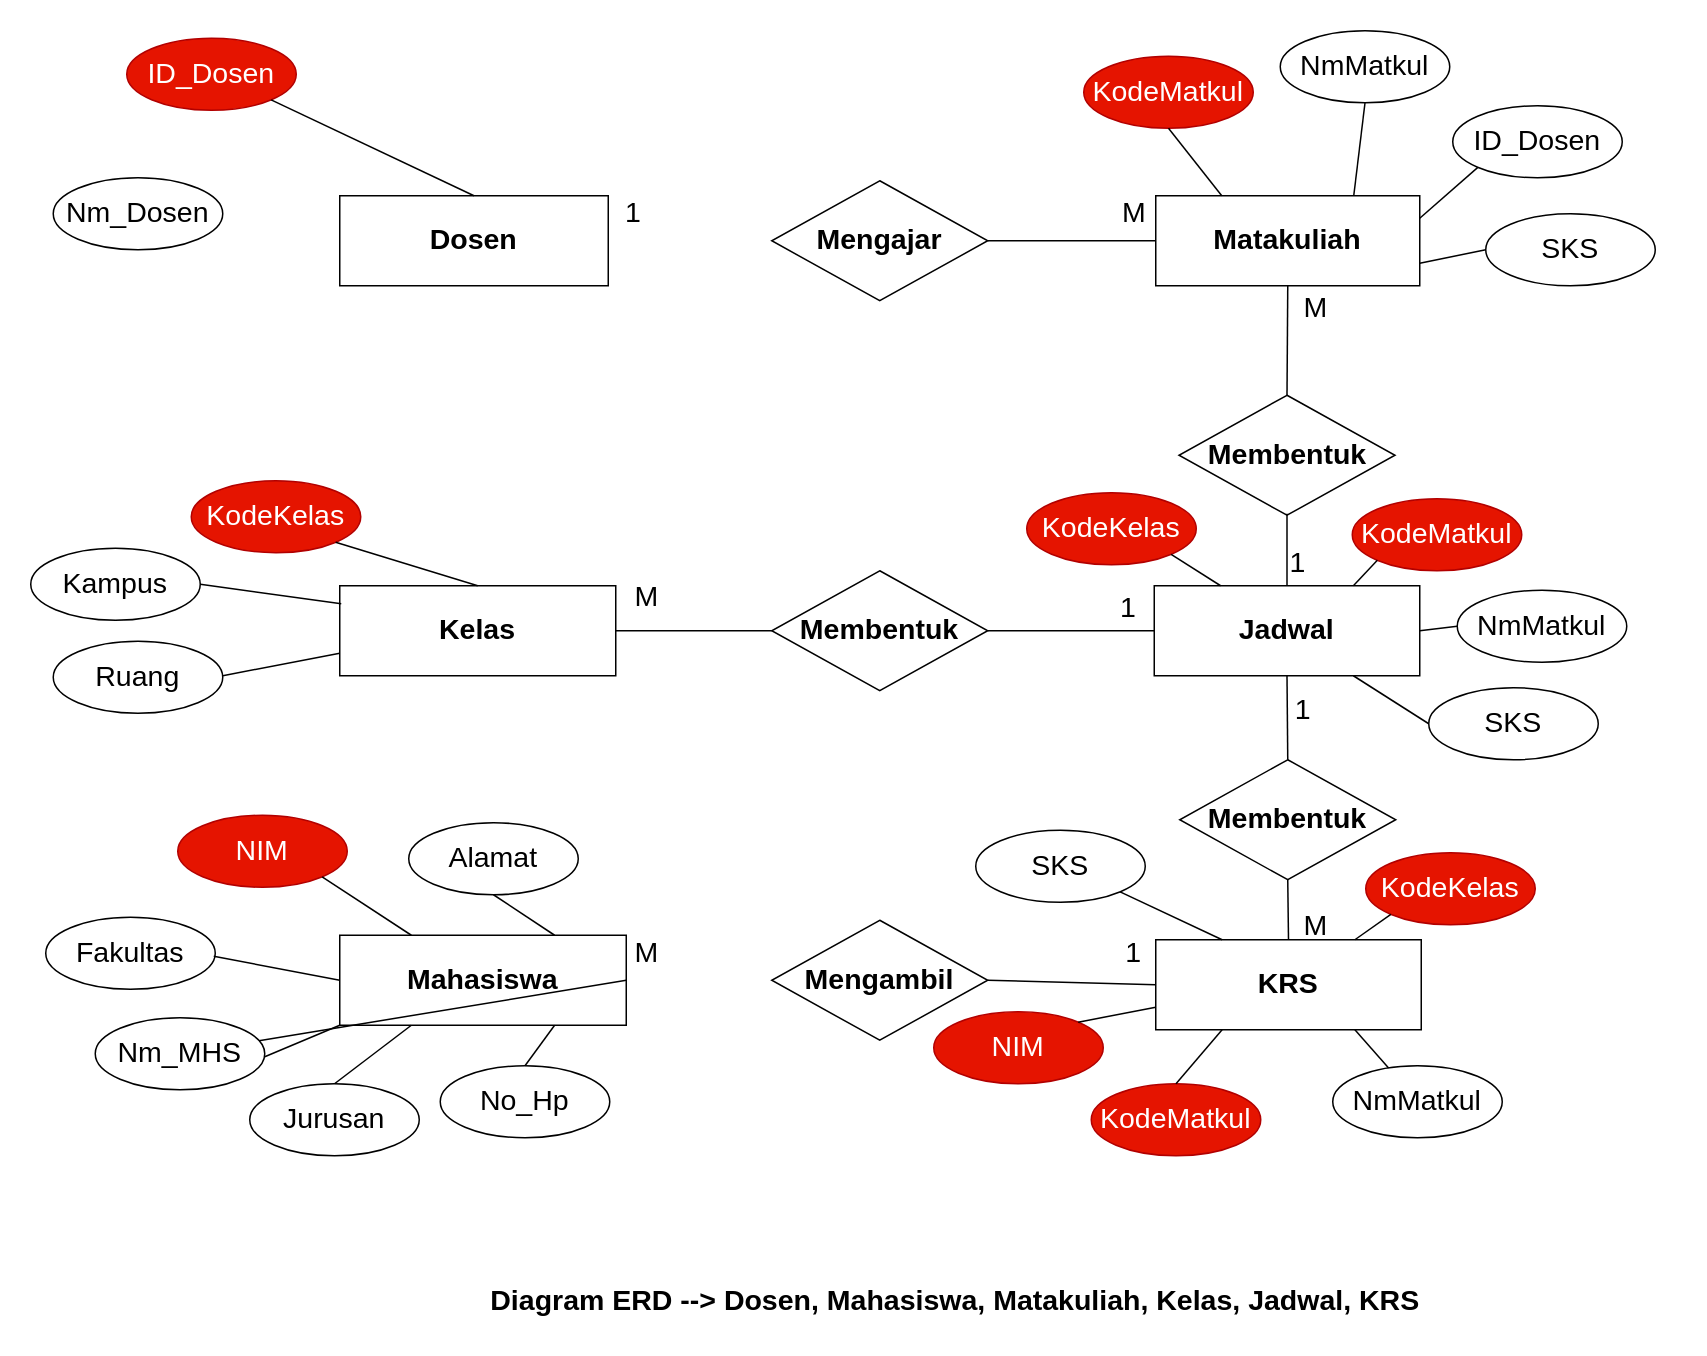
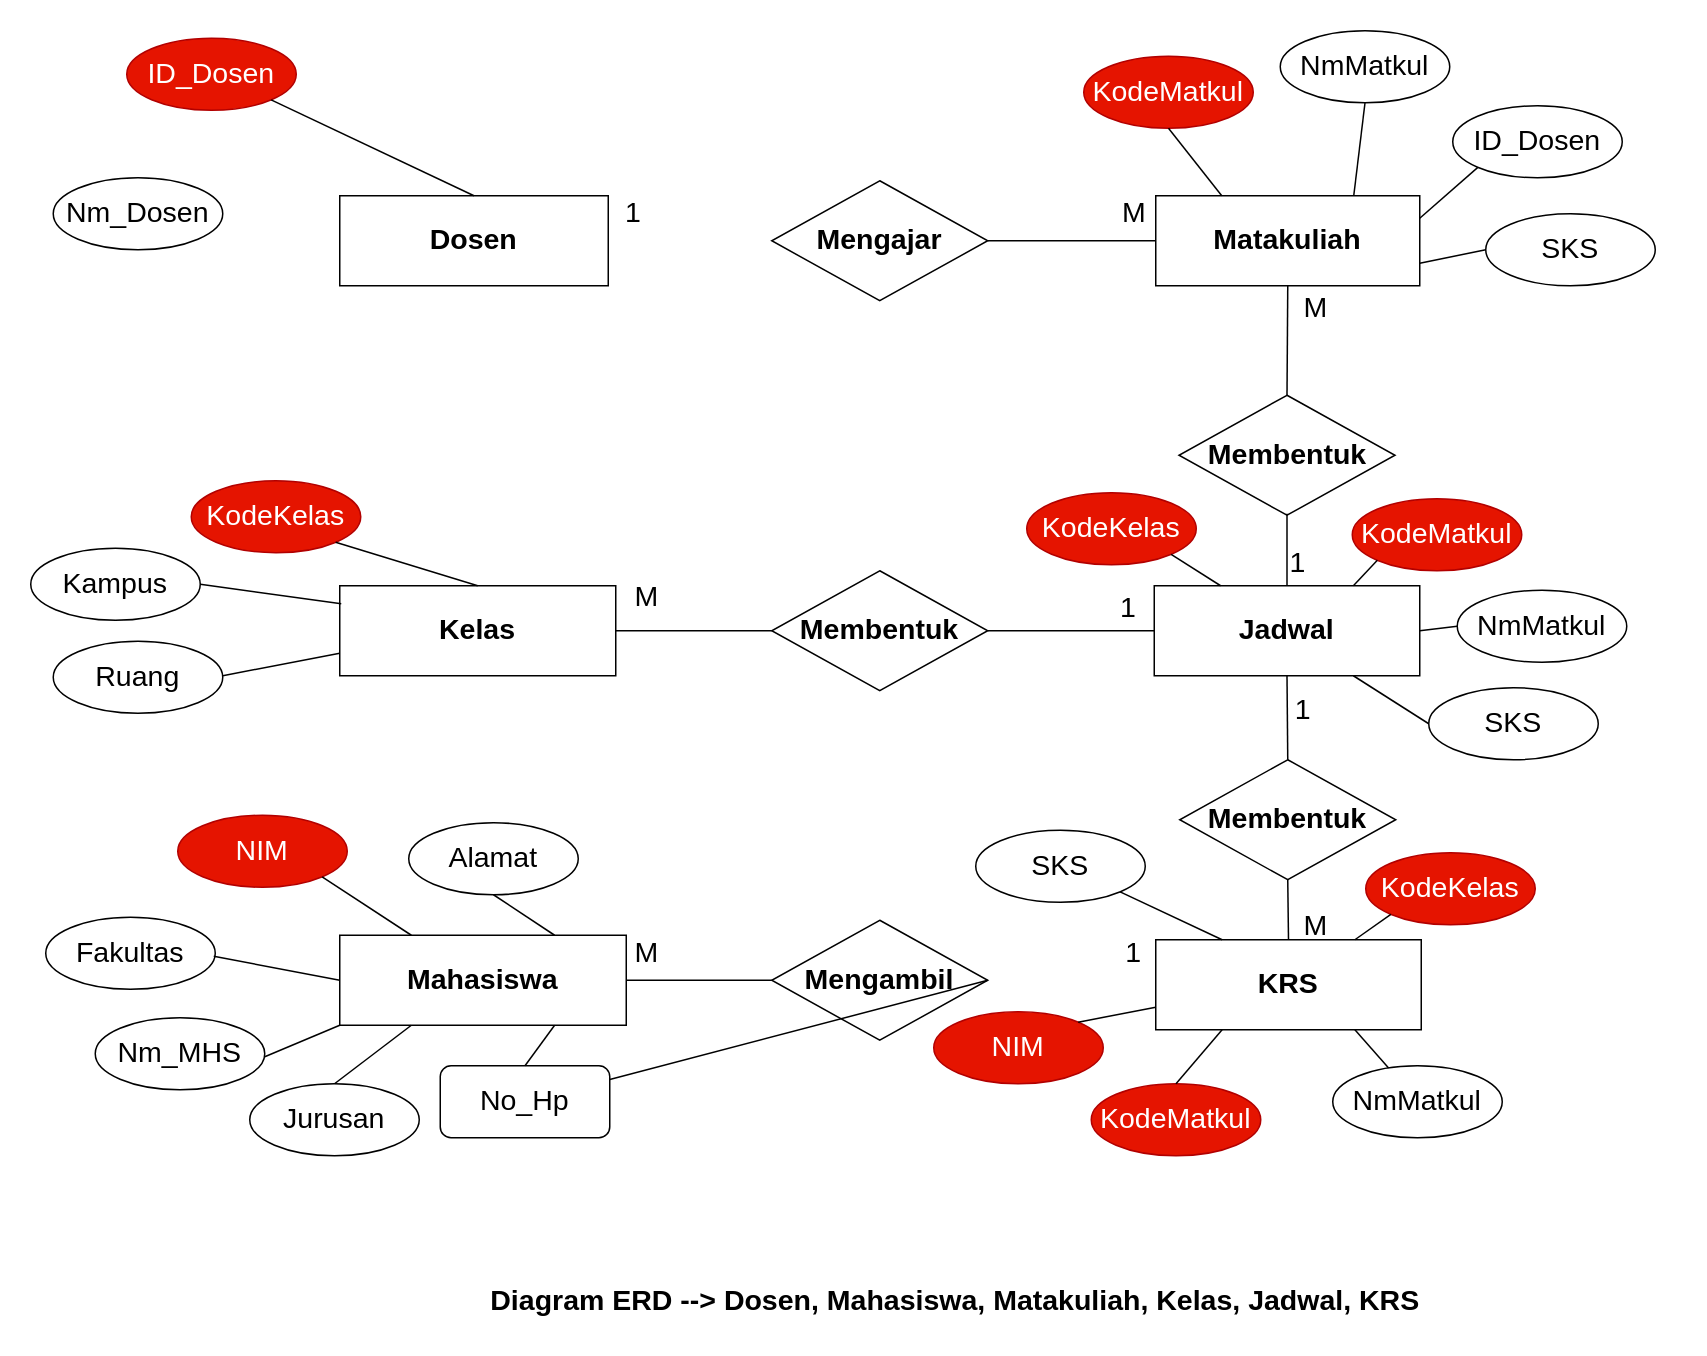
edge "Mengambil" -- "KRS": now "Mengambil" -- "No_Hp"
edge "Mahasiswa" -- "Nm_MHS": now "Mahasiswa" -- "Mengambil"
node "No_Hp": shape ellipse -> rounded rectangle
